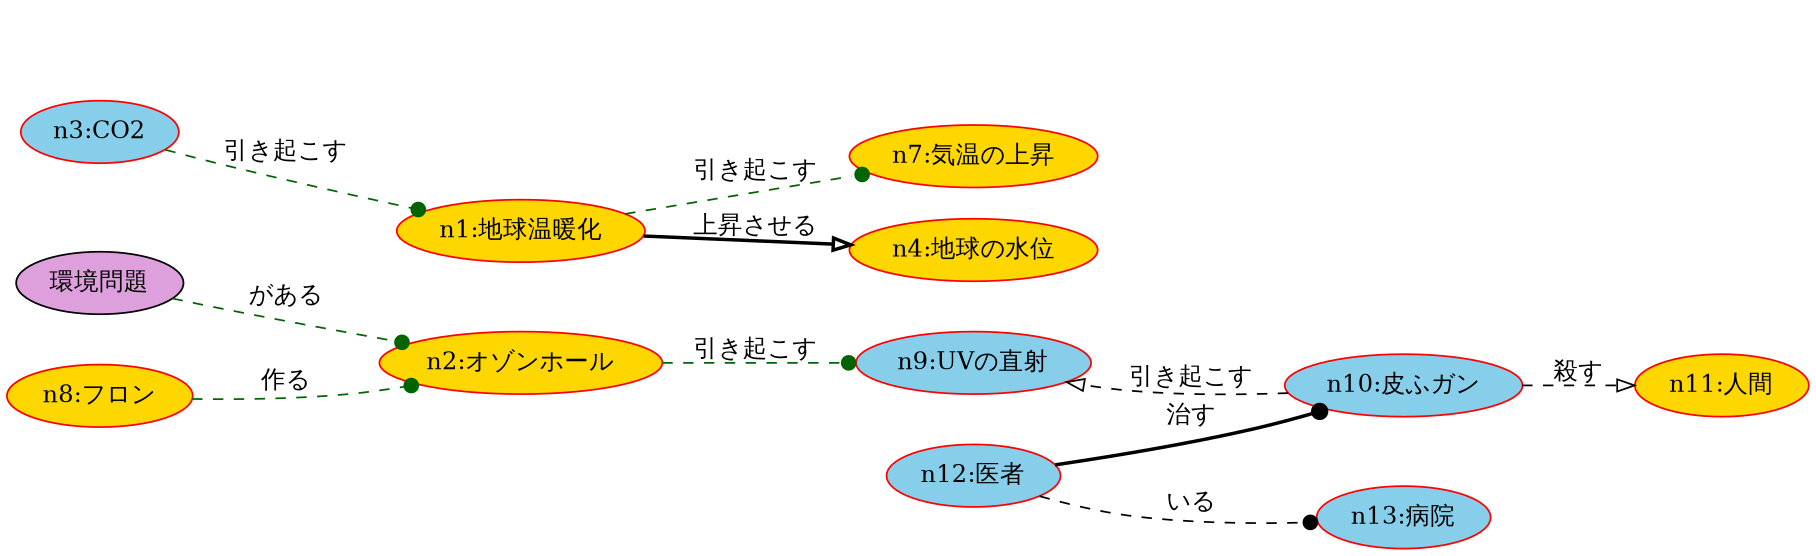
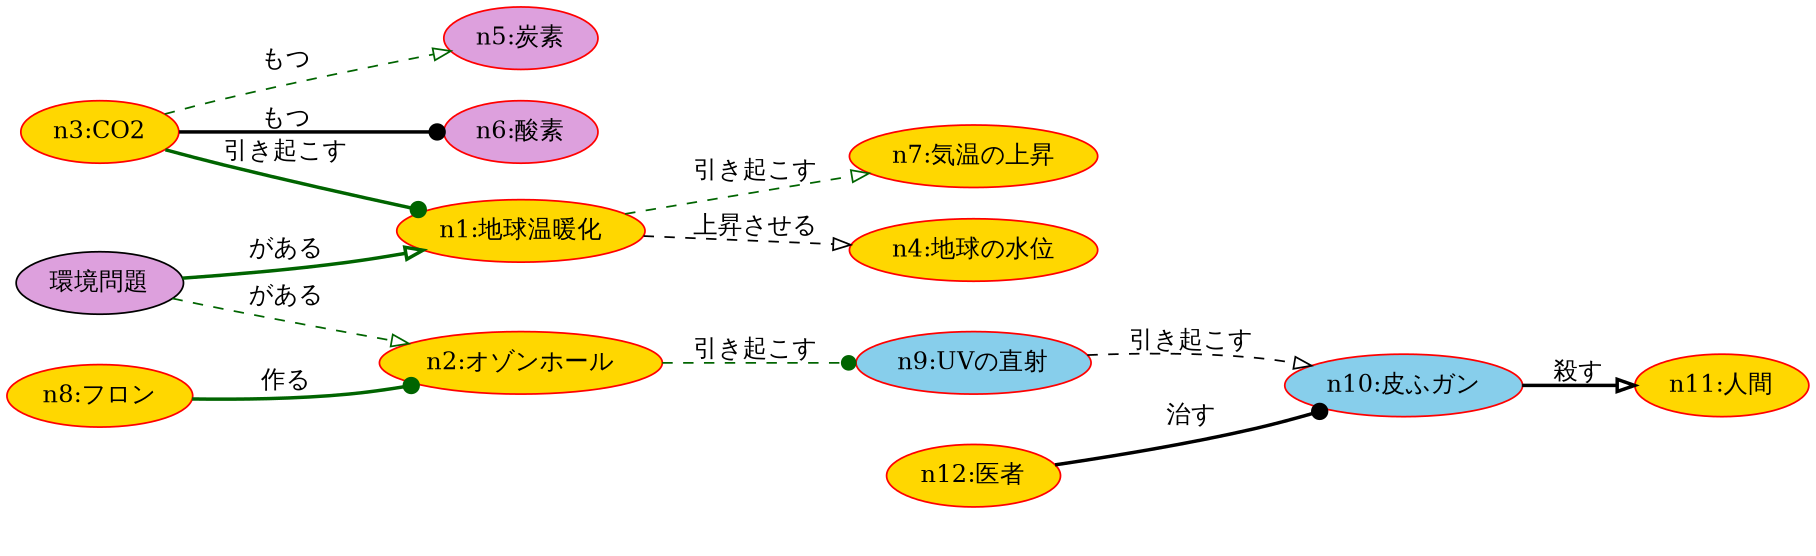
node "n5:炭素": added
node "n3:CO2": fillcolor skyblue -> gold
node "n6:酸素": added
edge "n3:CO2" -> "n1:地球温暖化": style dashed -> bold
edge "n1:地球温暖化" -> "n7:気温の上昇": arrowhead dot -> onormal
edge "n1:地球温暖化" -> "n4:地球の水位": style bold -> dashed
edge "環境問題" -> "n1:地球温暖化": added, label "がある"
edge "環境問題" -> "n2:オゾンホール": arrowhead dot -> onormal
edge "n10:皮ふガン" -> "n11:人間": style dashed -> bold
edge "n10:皮ふガン" -> "n9:UVの直射": reversed
edge "n8:フロン" -> "n2:オゾンホール": style dashed -> bold
node "n12:医者": fillcolor skyblue -> gold
node "n13:病院": removed
